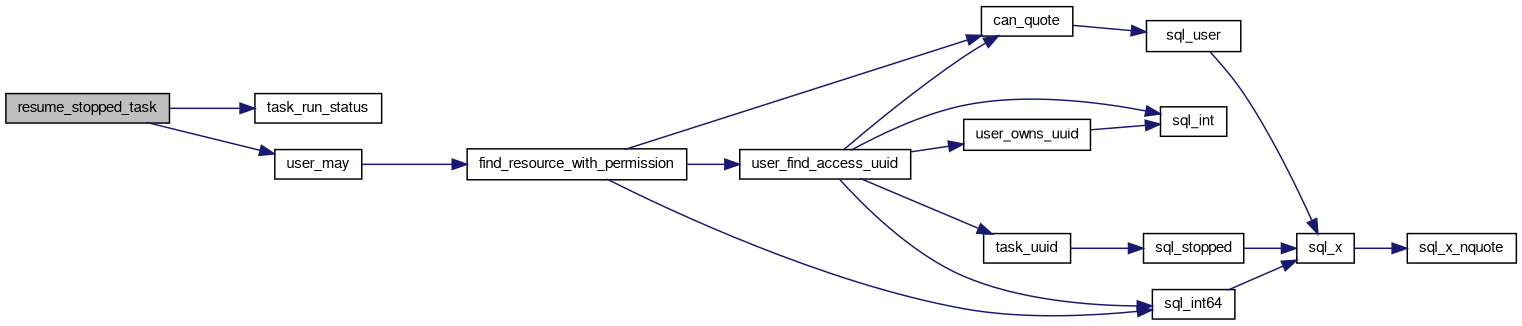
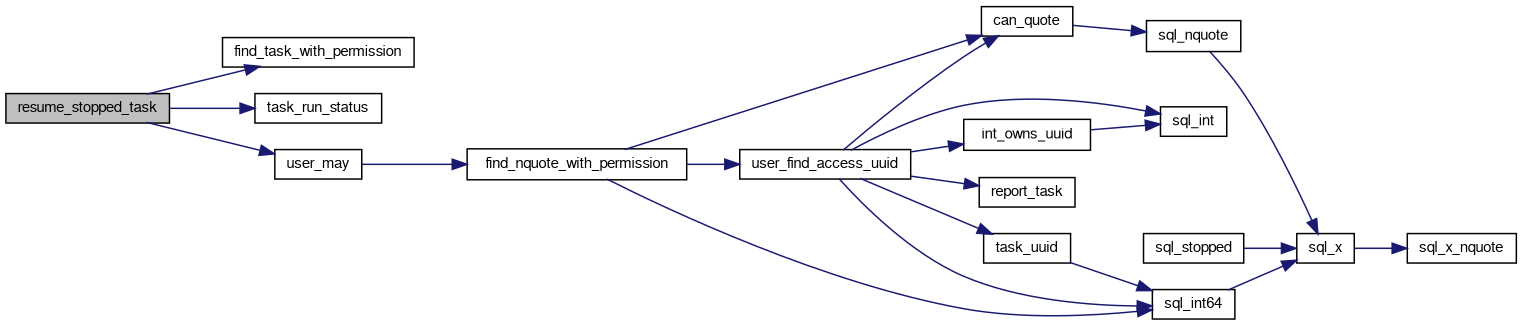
node "sql_user": label "sql_user" -> "sql_nquote"
node "find_task_with_permission": added
node "user_owns_uuid": label "user_owns_uuid" -> "int_owns_uuid"
node "find_resource_with_permission": label "find_resource_with_permission" -> "find_nquote_with_permission"
node "report_task": added
edge "task_uuid" -> "sql_stopped": now "task_uuid" -> "sql_int64"
